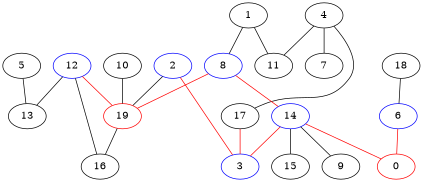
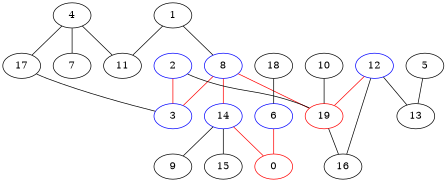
edge "17" -- "3": color red -> black
edge "14" -- "3": now "8" -- "3"
